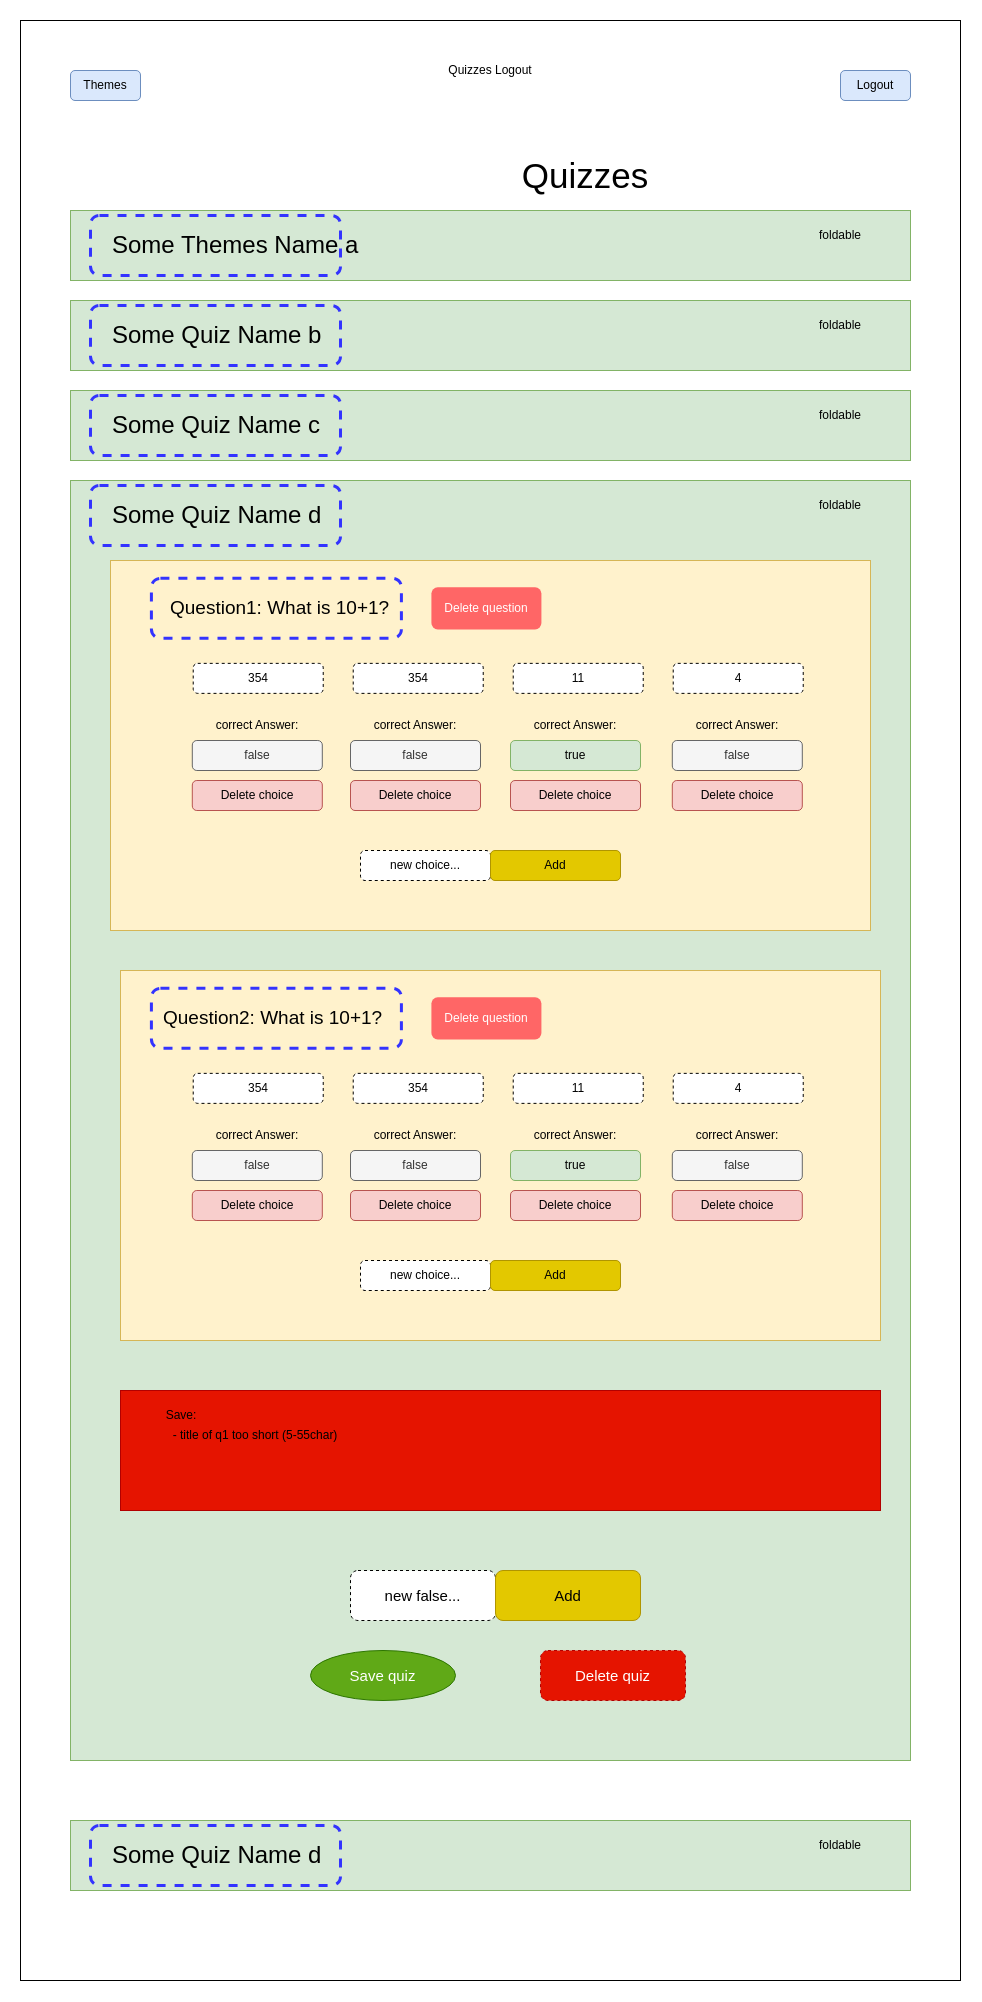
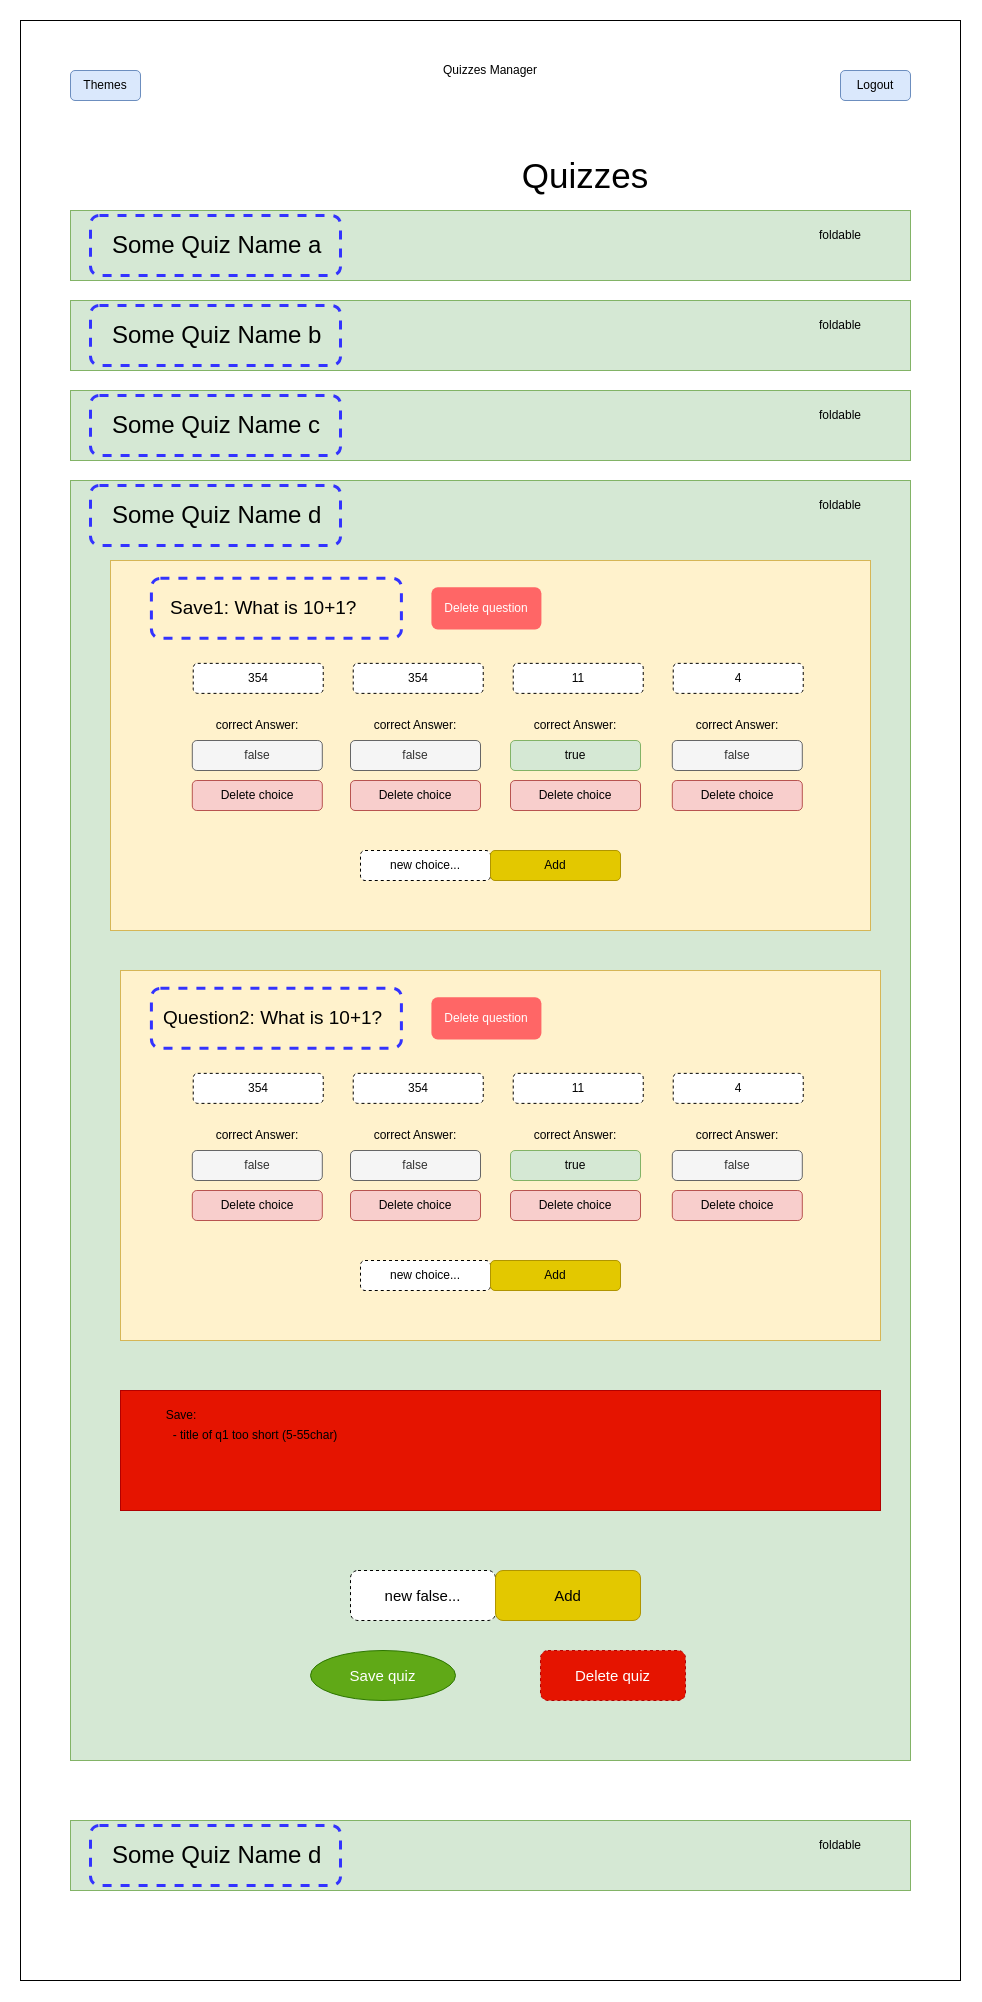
node "Quizzes Logout": label "Quizzes Logout" -> "Quizzes Manager"
node "Some Themes Name a": label "Some Themes Name a" -> "Some Quiz Name a"
node "Question1: What is 10+1?": label "Question1: What is 10+1?" -> "Save1: What is 10+1?"
